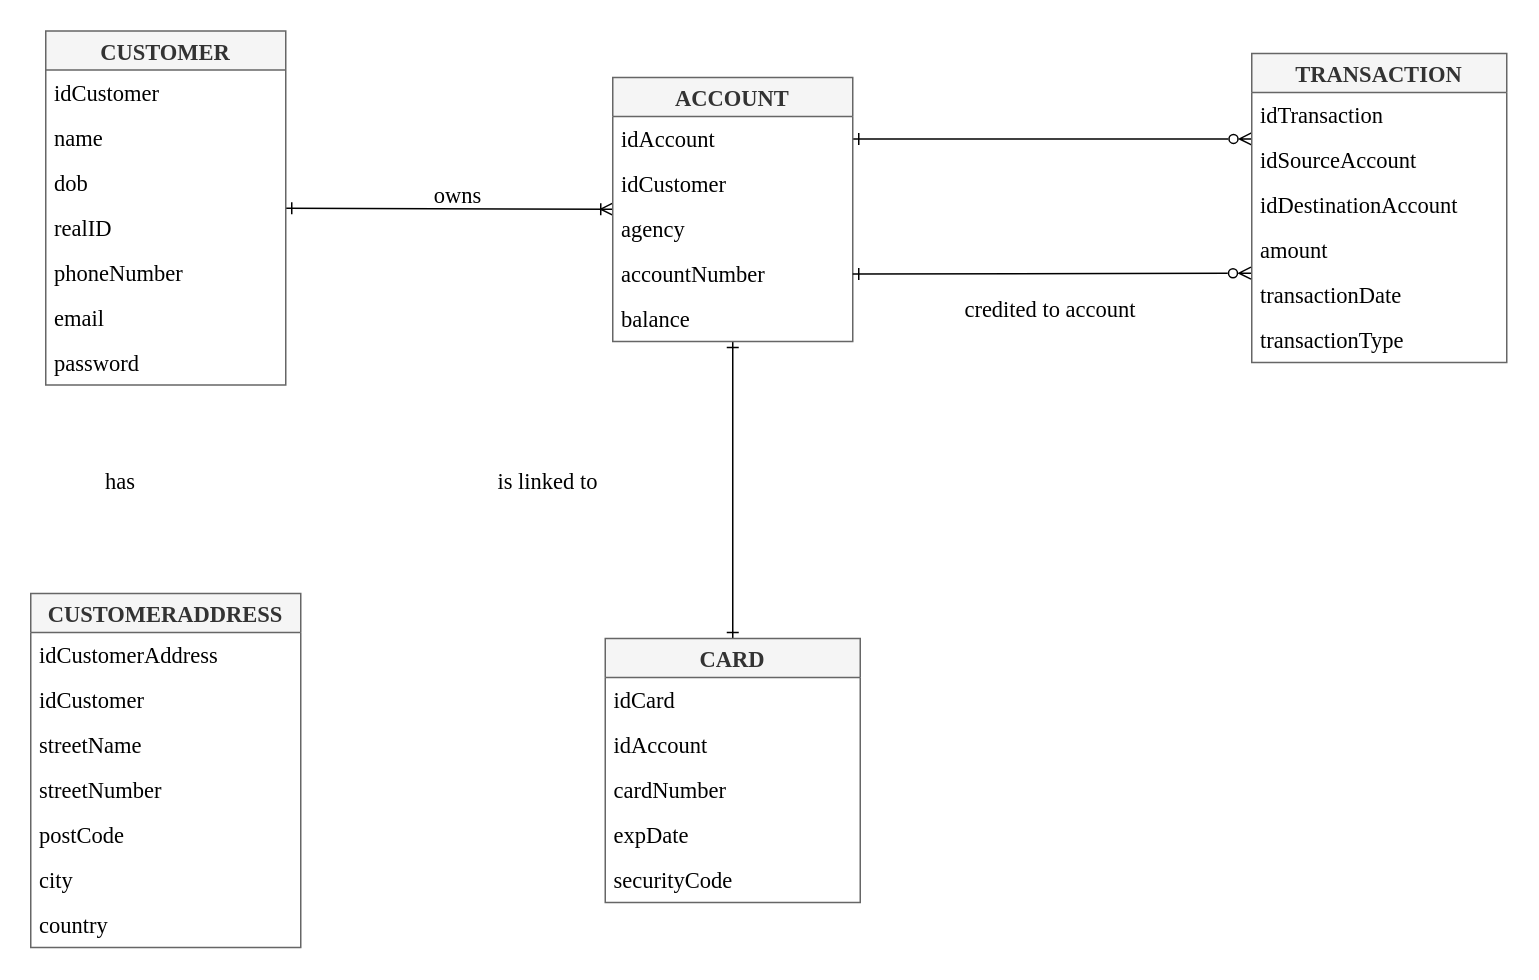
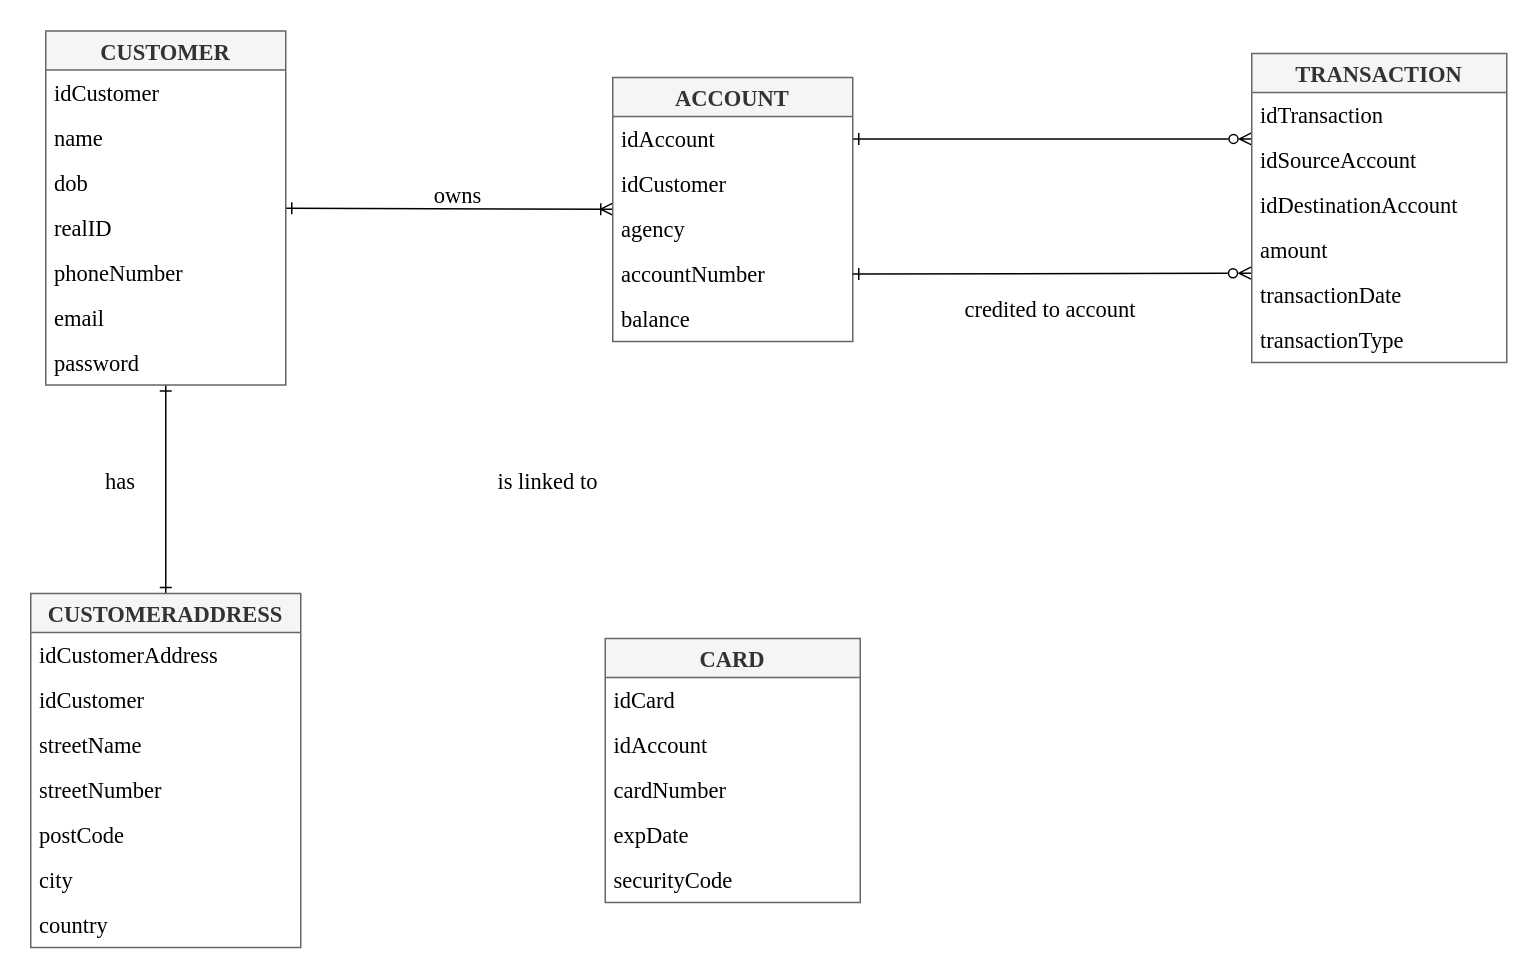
edge "CUSTOMER" -- "CUSTOMERADDRESS": added
edge "ACCOUNT" -- "CARD": removed
